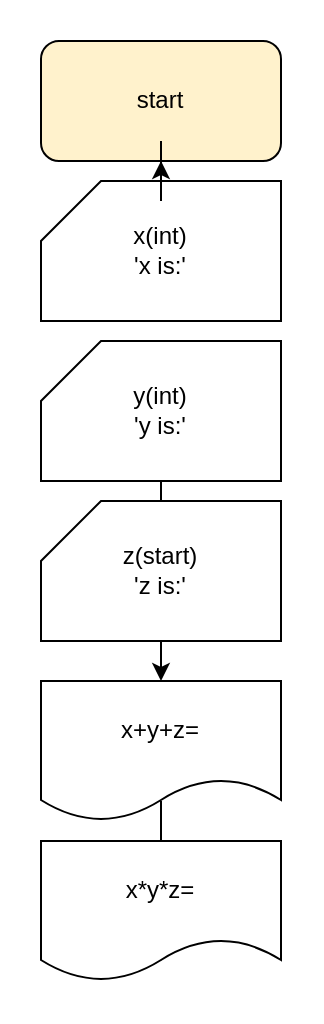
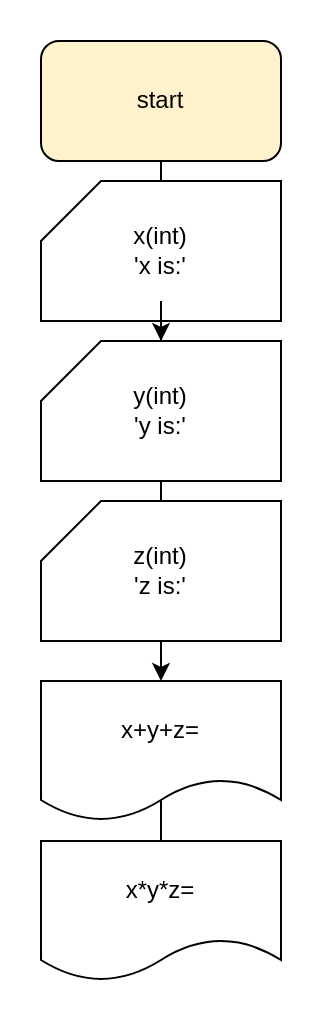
edge "x(int) 'x is:'" -> "start": now "x(int) 'x is:'" -> "y(int) 'y is:'"
node "z(start) 'z is:'": label "z(start) 'z is:'" -> "z(int) 'z is:'"
